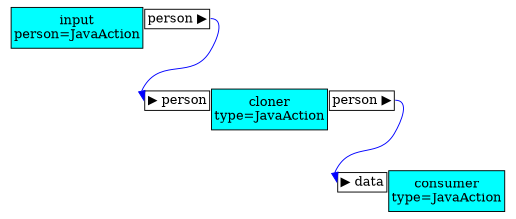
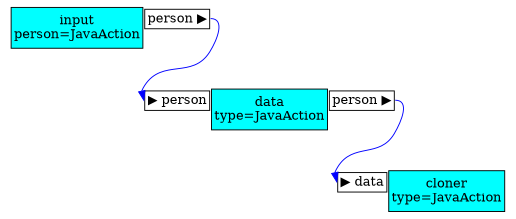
node "▶ person": text "cloner" -> "data"
node "▶ data": text "consumer" -> "cloner"
